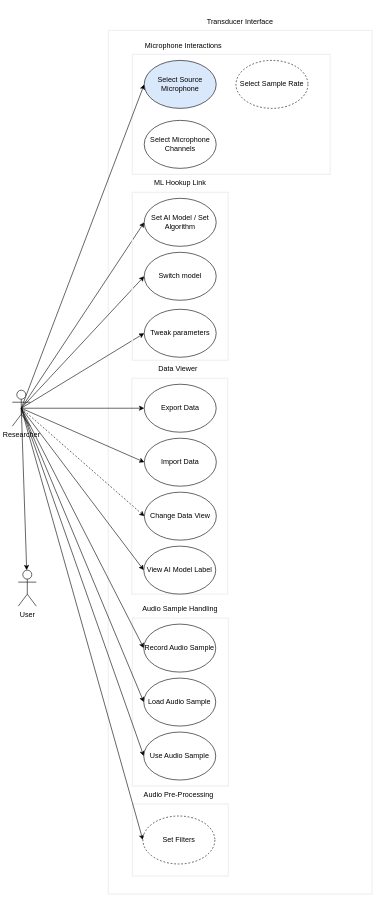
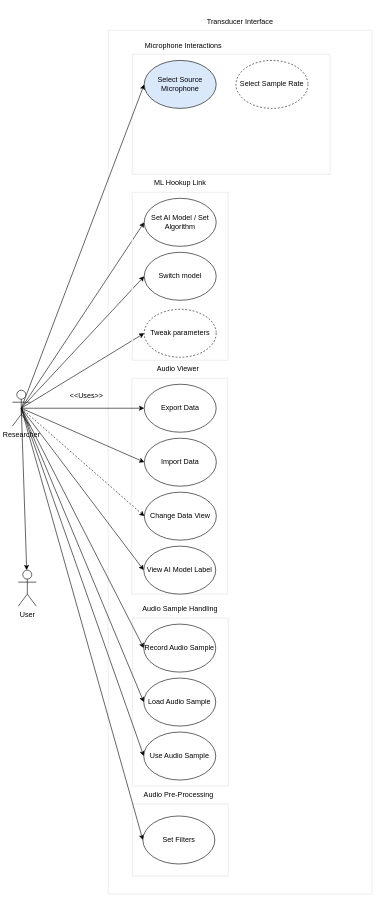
node "Select Microphone Channels": removed
node "Tweak parameters": style solid -> dashed
node "Data Viewer": label "Data Viewer" -> "Audio Viewer"
node "<<Uses>>": added
node "Set Filters": style dashed -> solid
